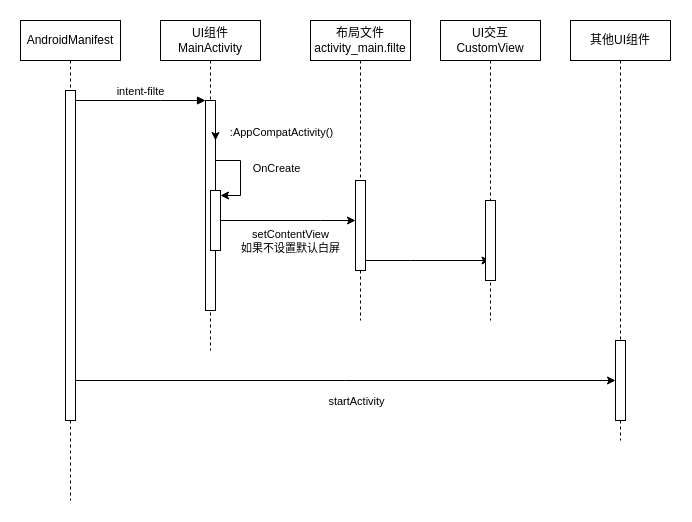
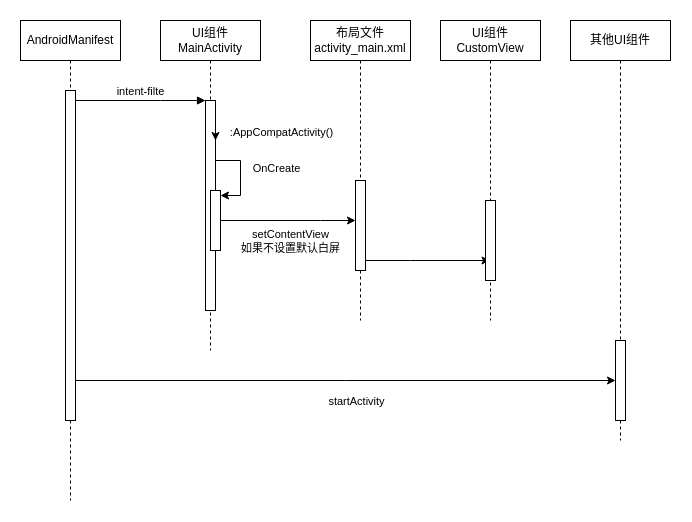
node "布局文件 activity_main.filte": label "布局文件 activity_main.filte" -> "布局文件 activity_main.xml"
node "UI交互 CustomView": label "UI交互 CustomView" -> "UI组件 CustomView"
